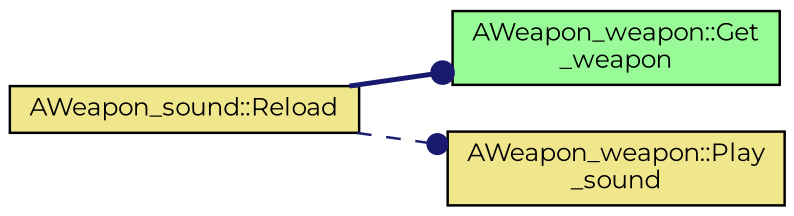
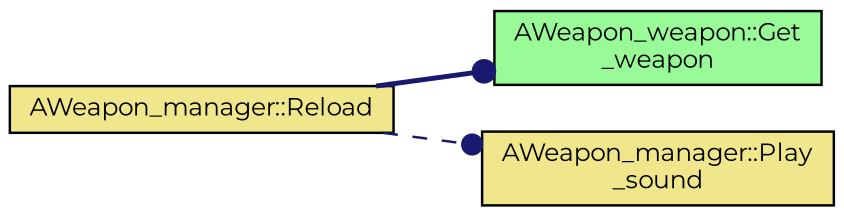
node "AWeapon_sound::Reload": label "AWeapon_sound::Reload" -> "AWeapon_manager::Reload"
node "AWeapon_weapon::Play _sound": label "AWeapon_weapon::Play _sound" -> "AWeapon_manager::Play _sound"
